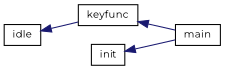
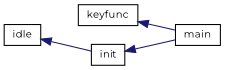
edge "keyfunc" -> "idle": now "init" -> "idle"
